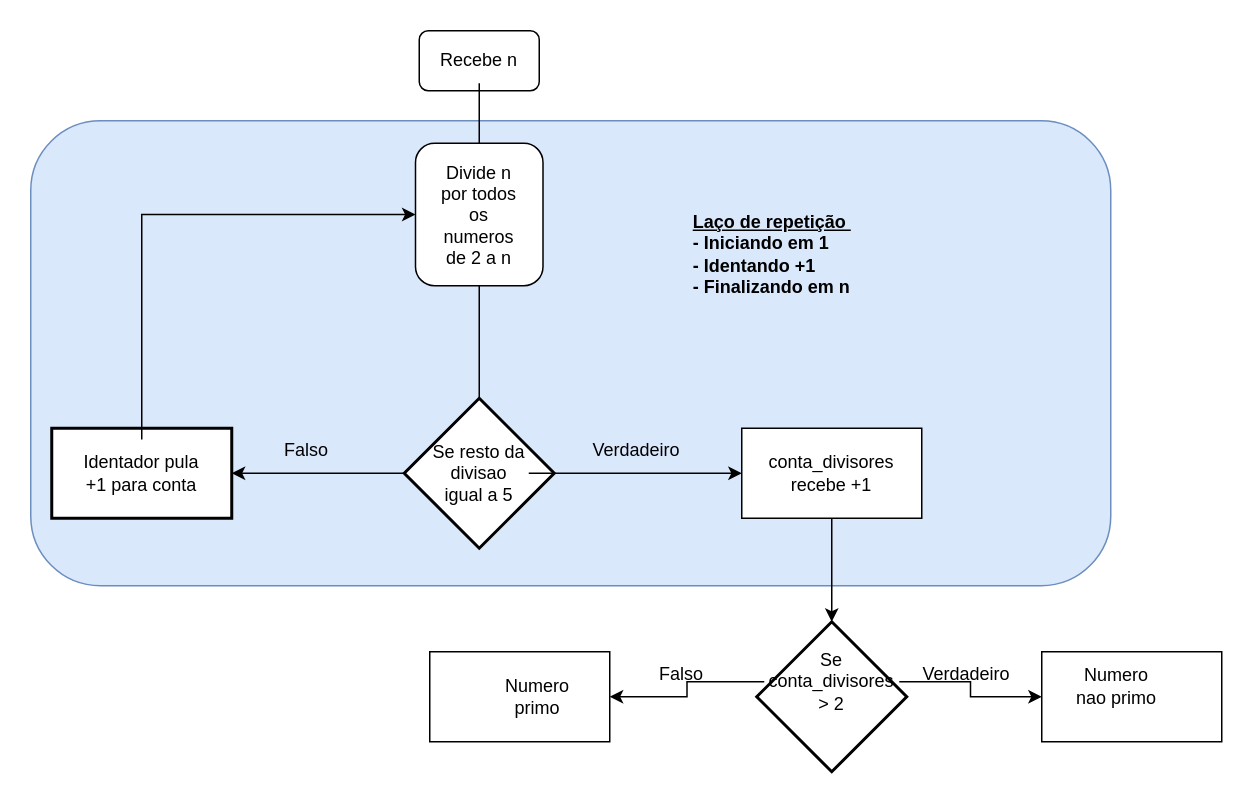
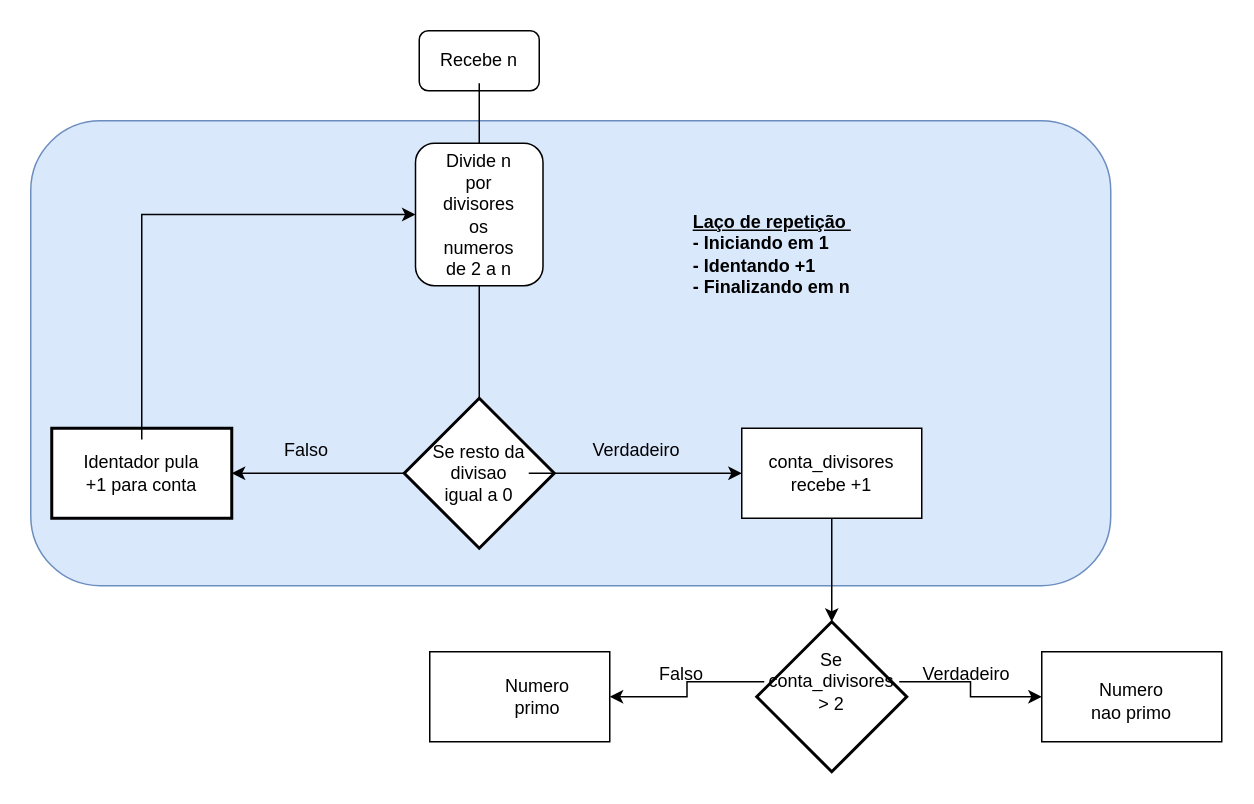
node "Divide n por todos os numeros de 2 a n": label "Divide n por todos os numeros de 2 a n" -> "Divide n por divisores os numeros de 2 a n"
node "Se resto da divisao igual a 5": label "Se resto da divisao igual a 5" -> "Se resto da divisao igual a 0"
node "Numero nao primo": moved (1117, 686) -> (1132, 701)
